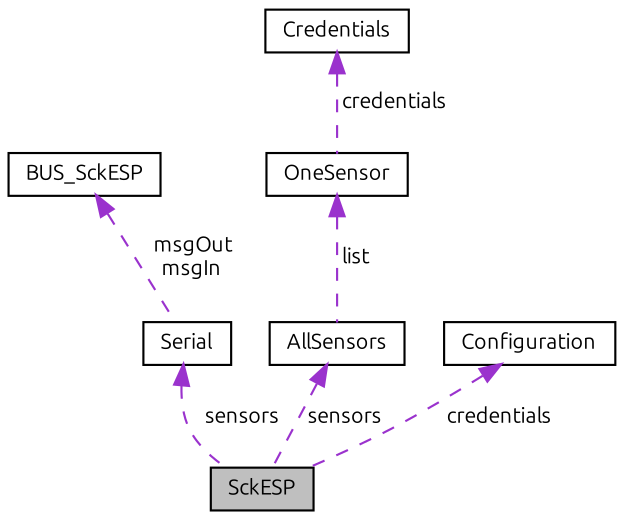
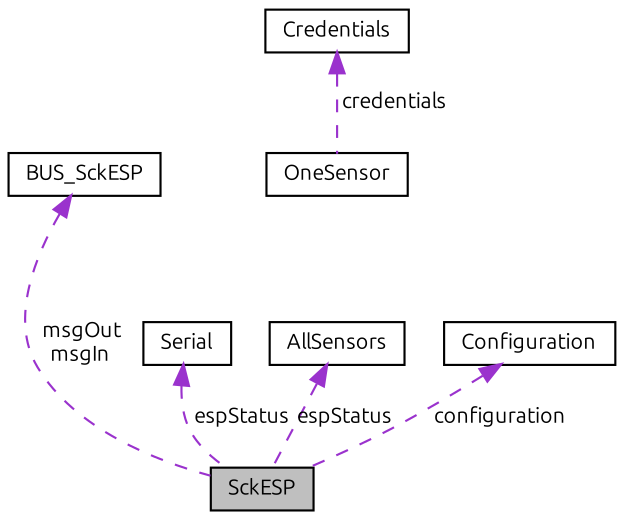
edge "Serial" -> "BUS_SckESP": now "SckESP" -> "BUS_SckESP"
edge "AllSensors" -> "OneSensor": removed, label "list"
edge "SckESP" -> "Serial": label " sensors" -> " espStatus"
edge "SckESP" -> "AllSensors": label " sensors" -> " espStatus"
edge "SckESP" -> "Configuration": label " credentials" -> " configuration"
